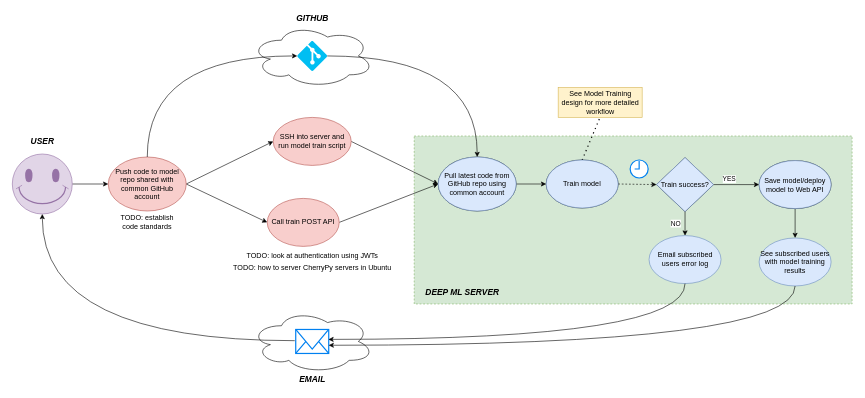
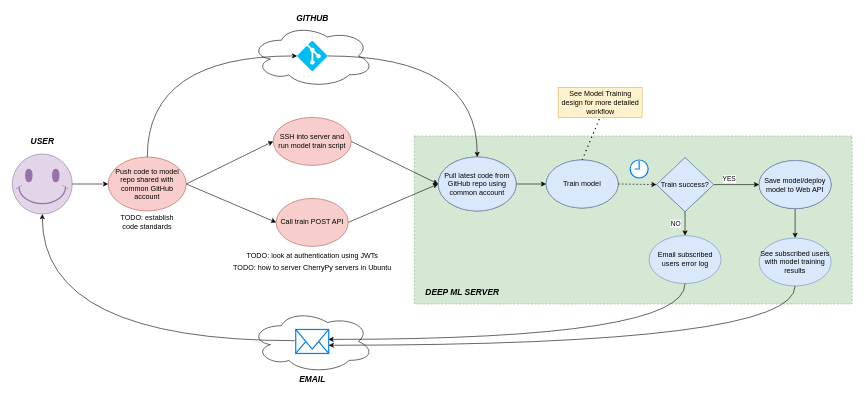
node "Call train POST API": moved (303, 222) -> (312, 222)
